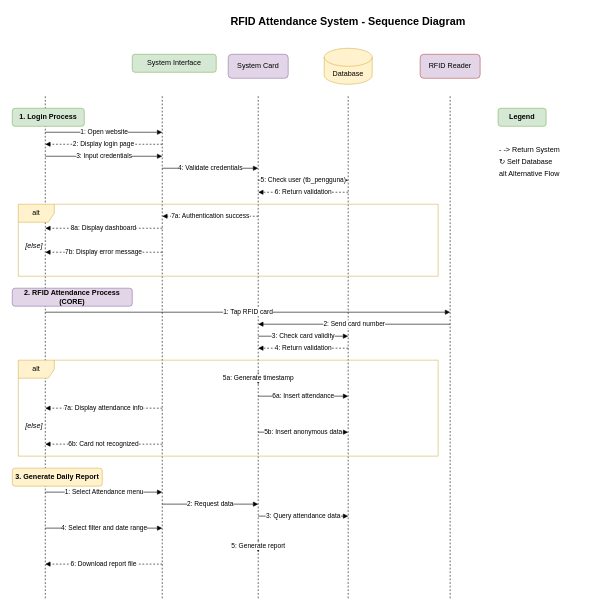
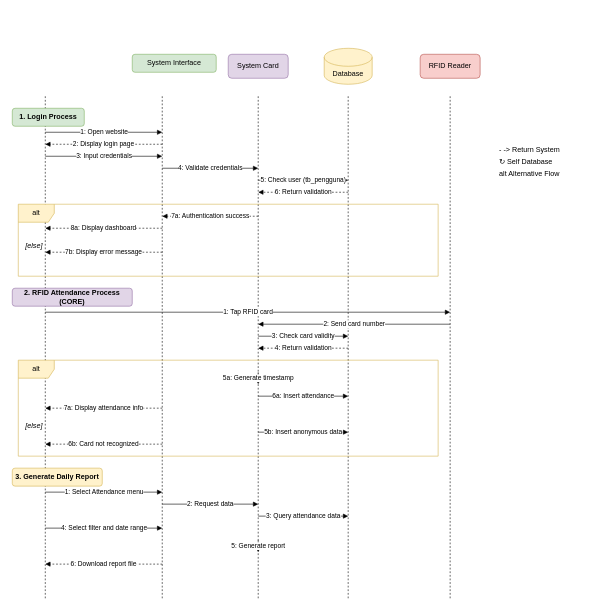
node "RFID Attendance System - Sequence Diagram": removed
node "RFID Reader": fillcolor #e1d5e7 -> #f8cecc
node "Legend": removed
